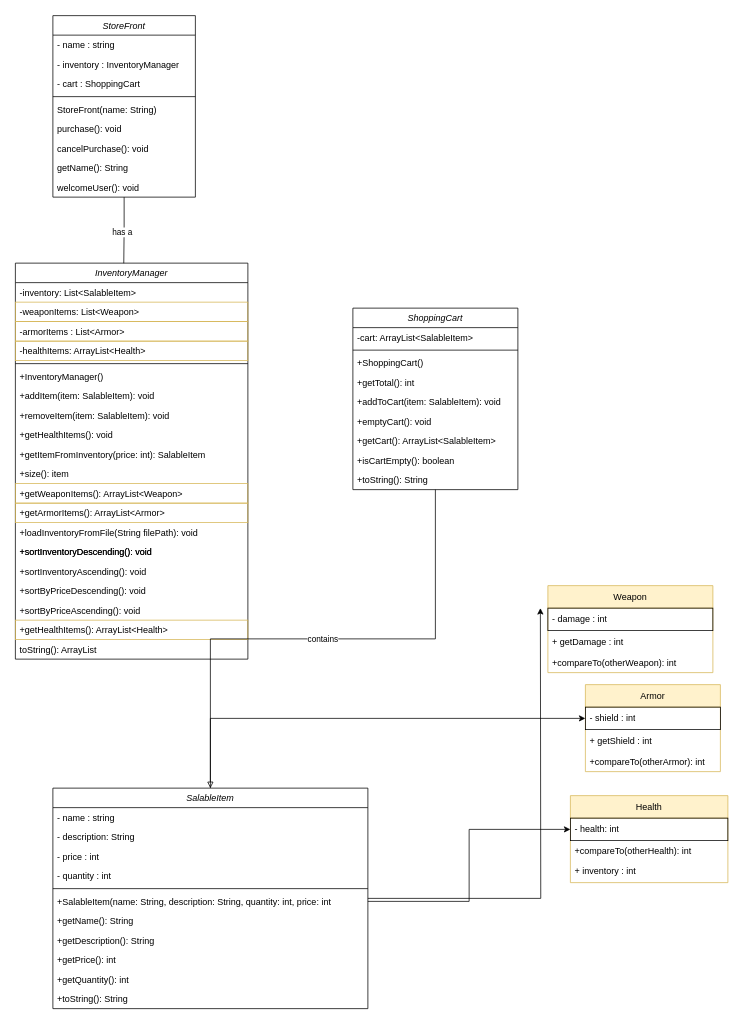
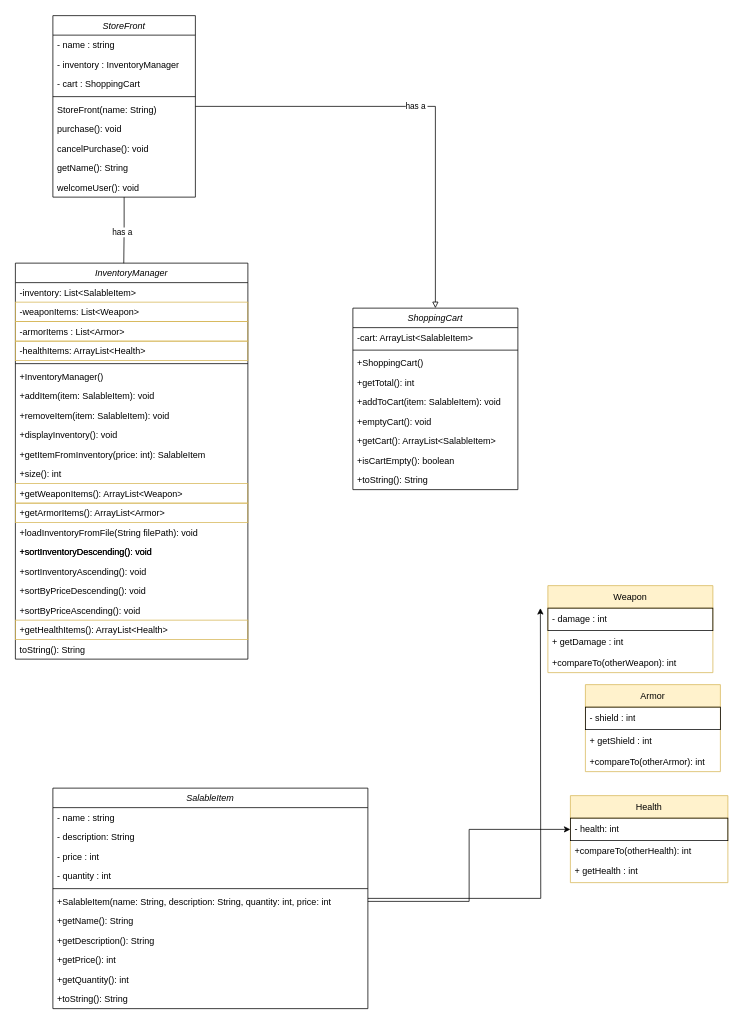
edge "StoreFront" -> "ShoppingCart": added, label "has a"
node "+getHealthItems(): void": label "+getHealthItems(): void" -> "+displayInventory(): void"
node "+size(): item": label "+size(): item" -> "+size(): int"
edge "ShoppingCart" -> "SalableItem": removed, label "contains"
node "toString(): ArrayList": label "toString(): ArrayList" -> "toString(): String"
edge "SalableItem" -> "- shield : int": removed
node "+ inventory : int": label "+ inventory : int" -> "+ getHealth : int"
